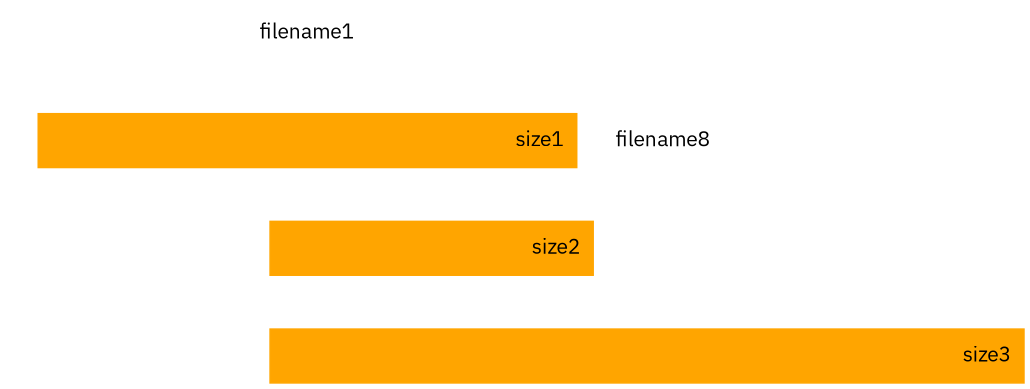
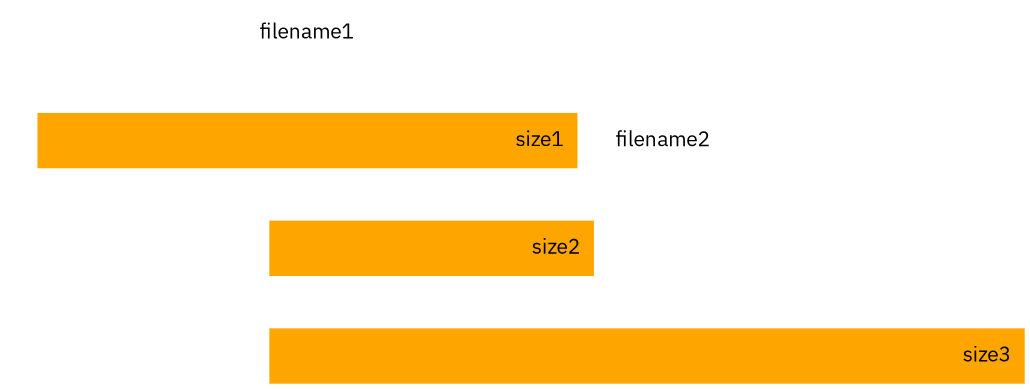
node "filename8": label "filename8" -> "filename2"
